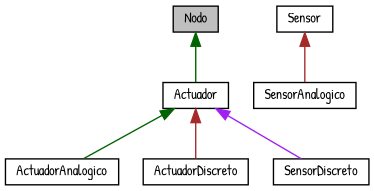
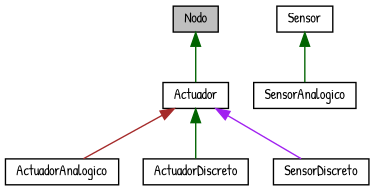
edge "SensorAnalogico" -> "Sensor": color brown -> darkgreen
edge "ActuadorAnalogico" -> "Actuador": color darkgreen -> brown
edge "ActuadorDiscreto" -> "Actuador": color brown -> darkgreen
